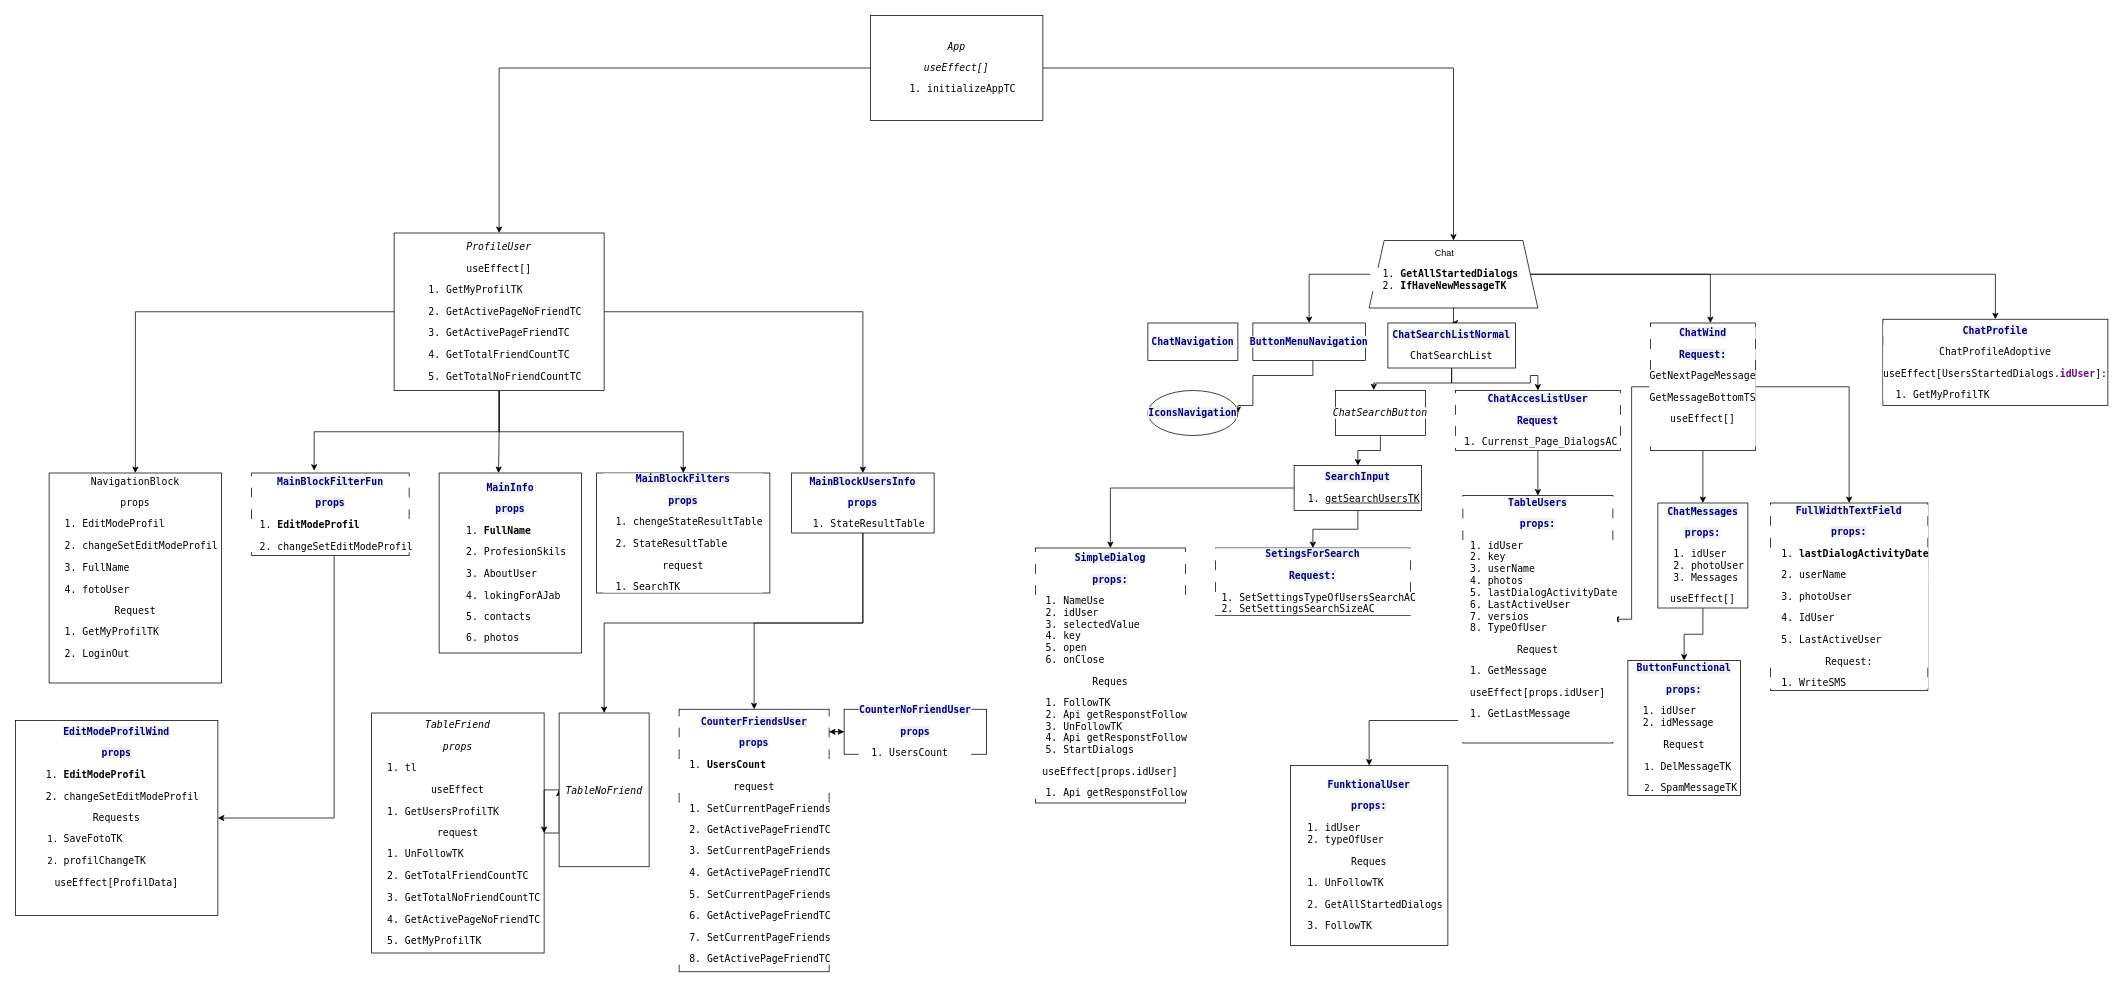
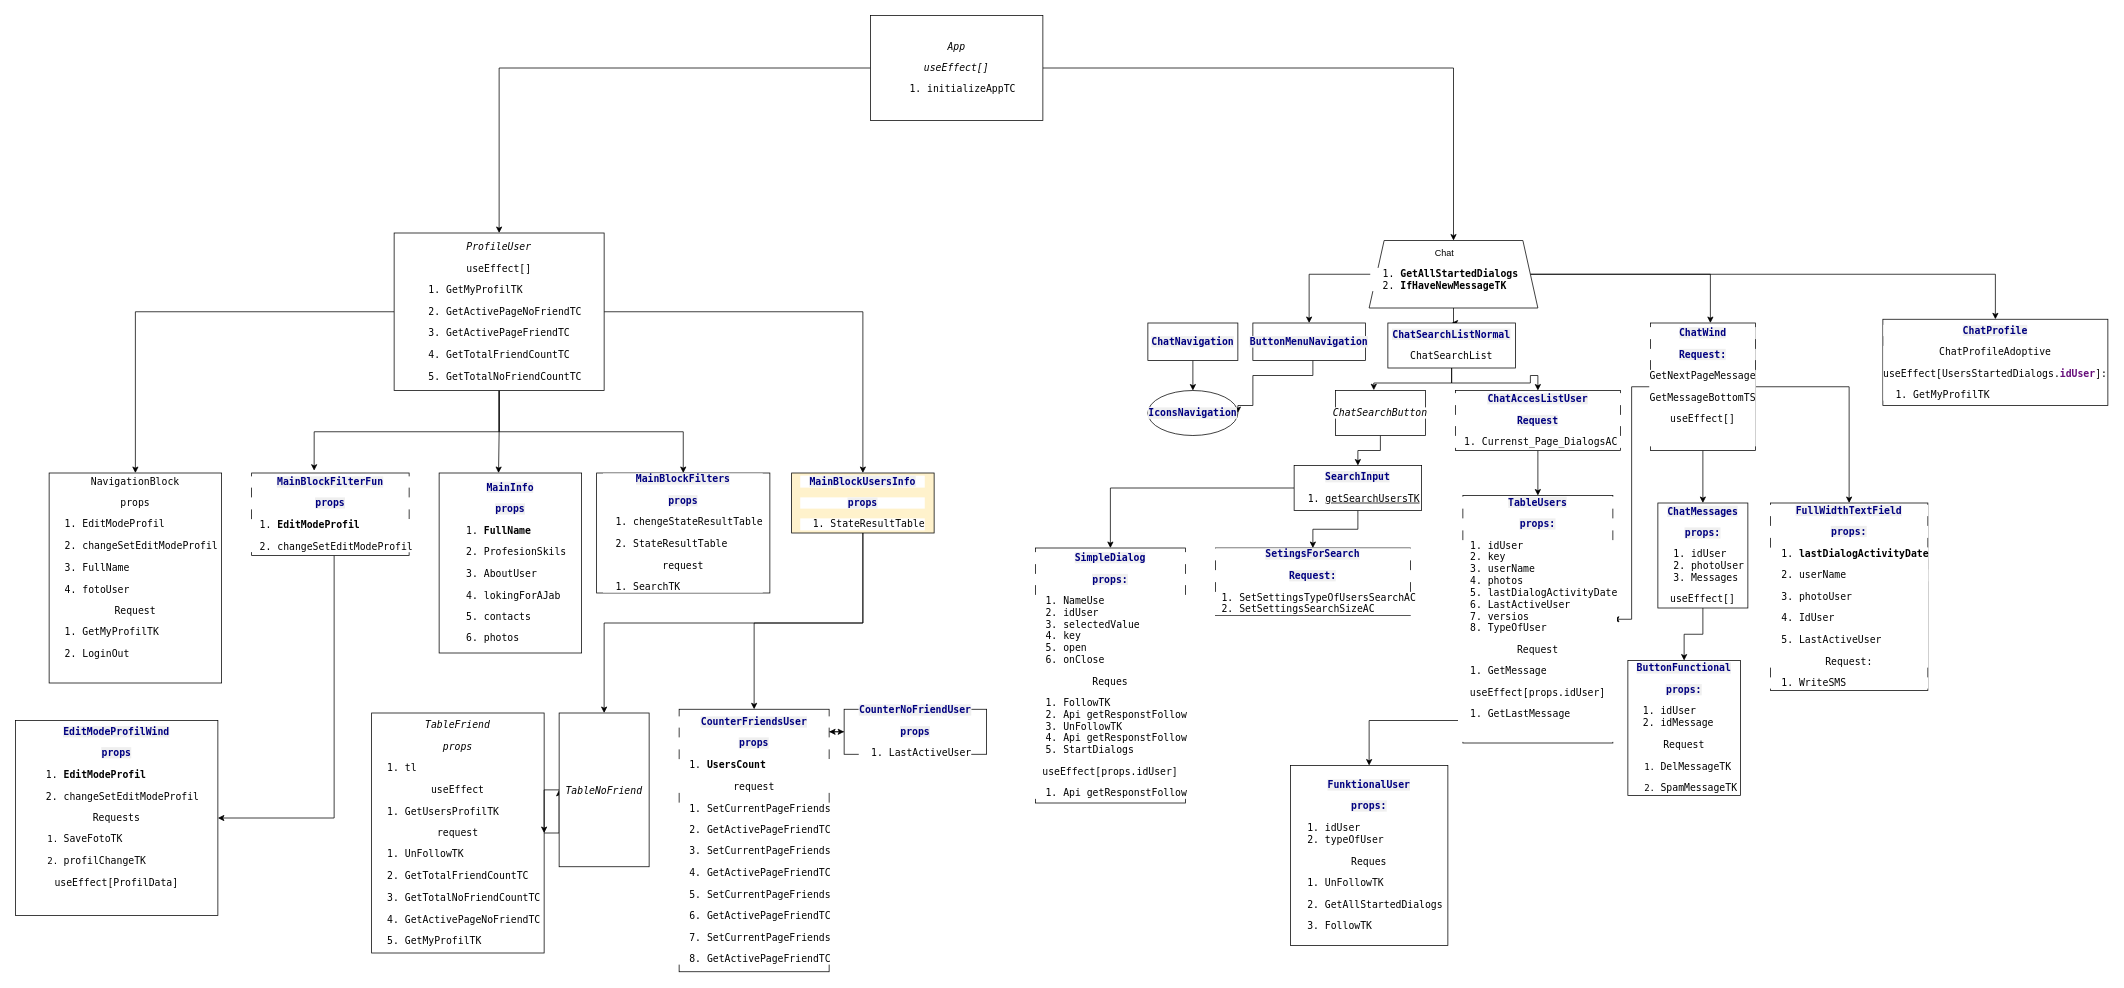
edge "ChatNavigation" -> "IconsNavigation": added
node "MainBlockUsersInfopropsStateResultTable": fillcolor #ffffff -> #fff2cc
node "CounterNoFriendUserpropsUsersCount": label "CounterNoFriendUserpropsUsersCount" -> "CounterNoFriendUserpropsLastActiveUser"
